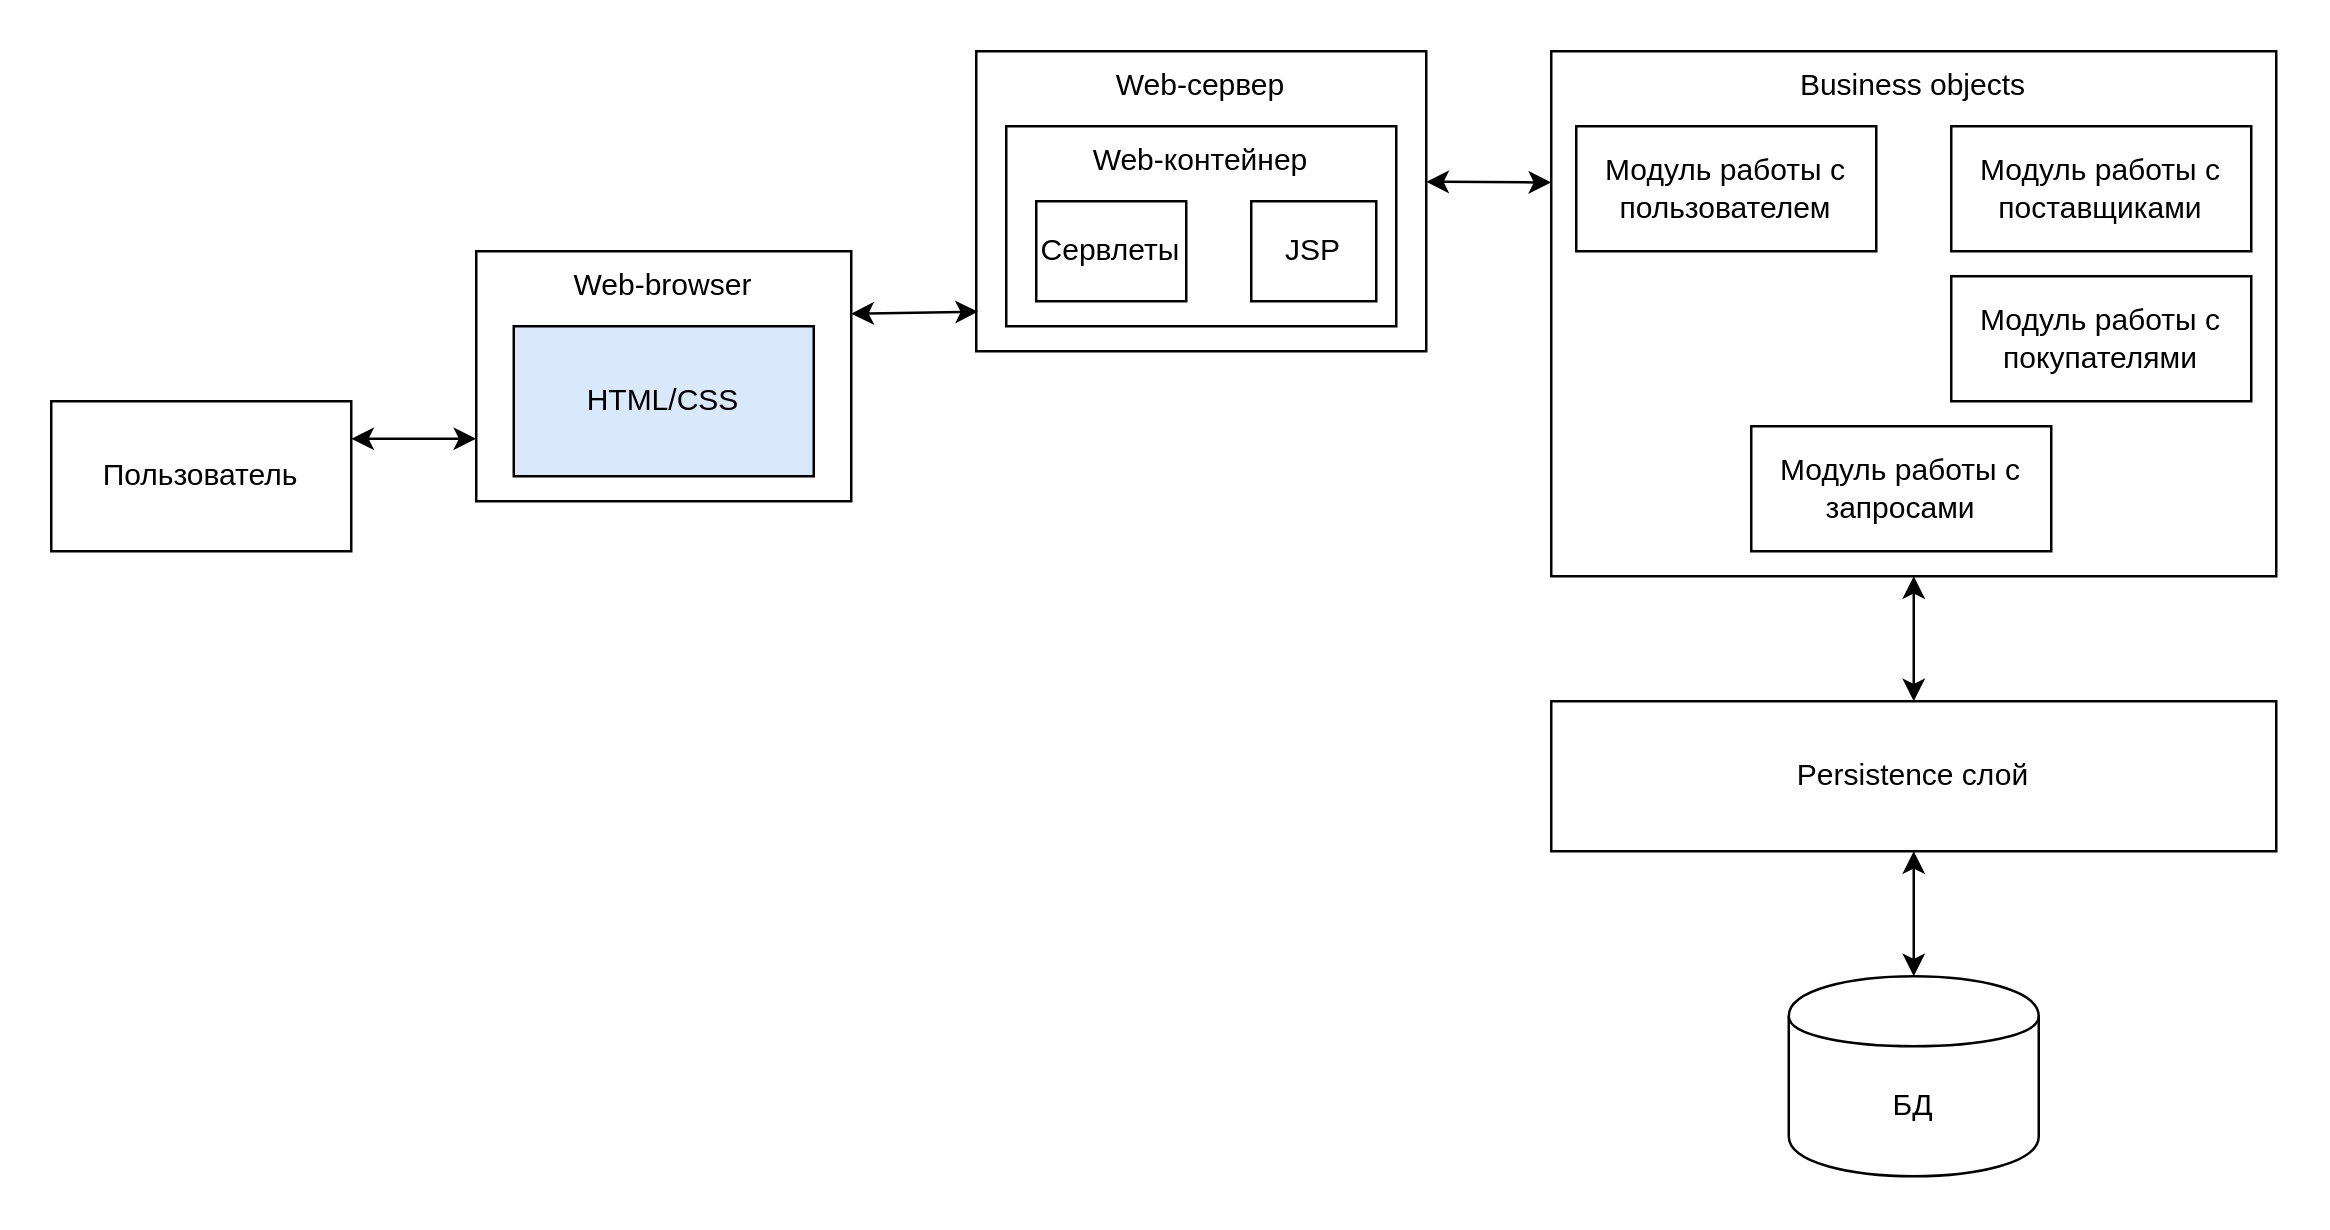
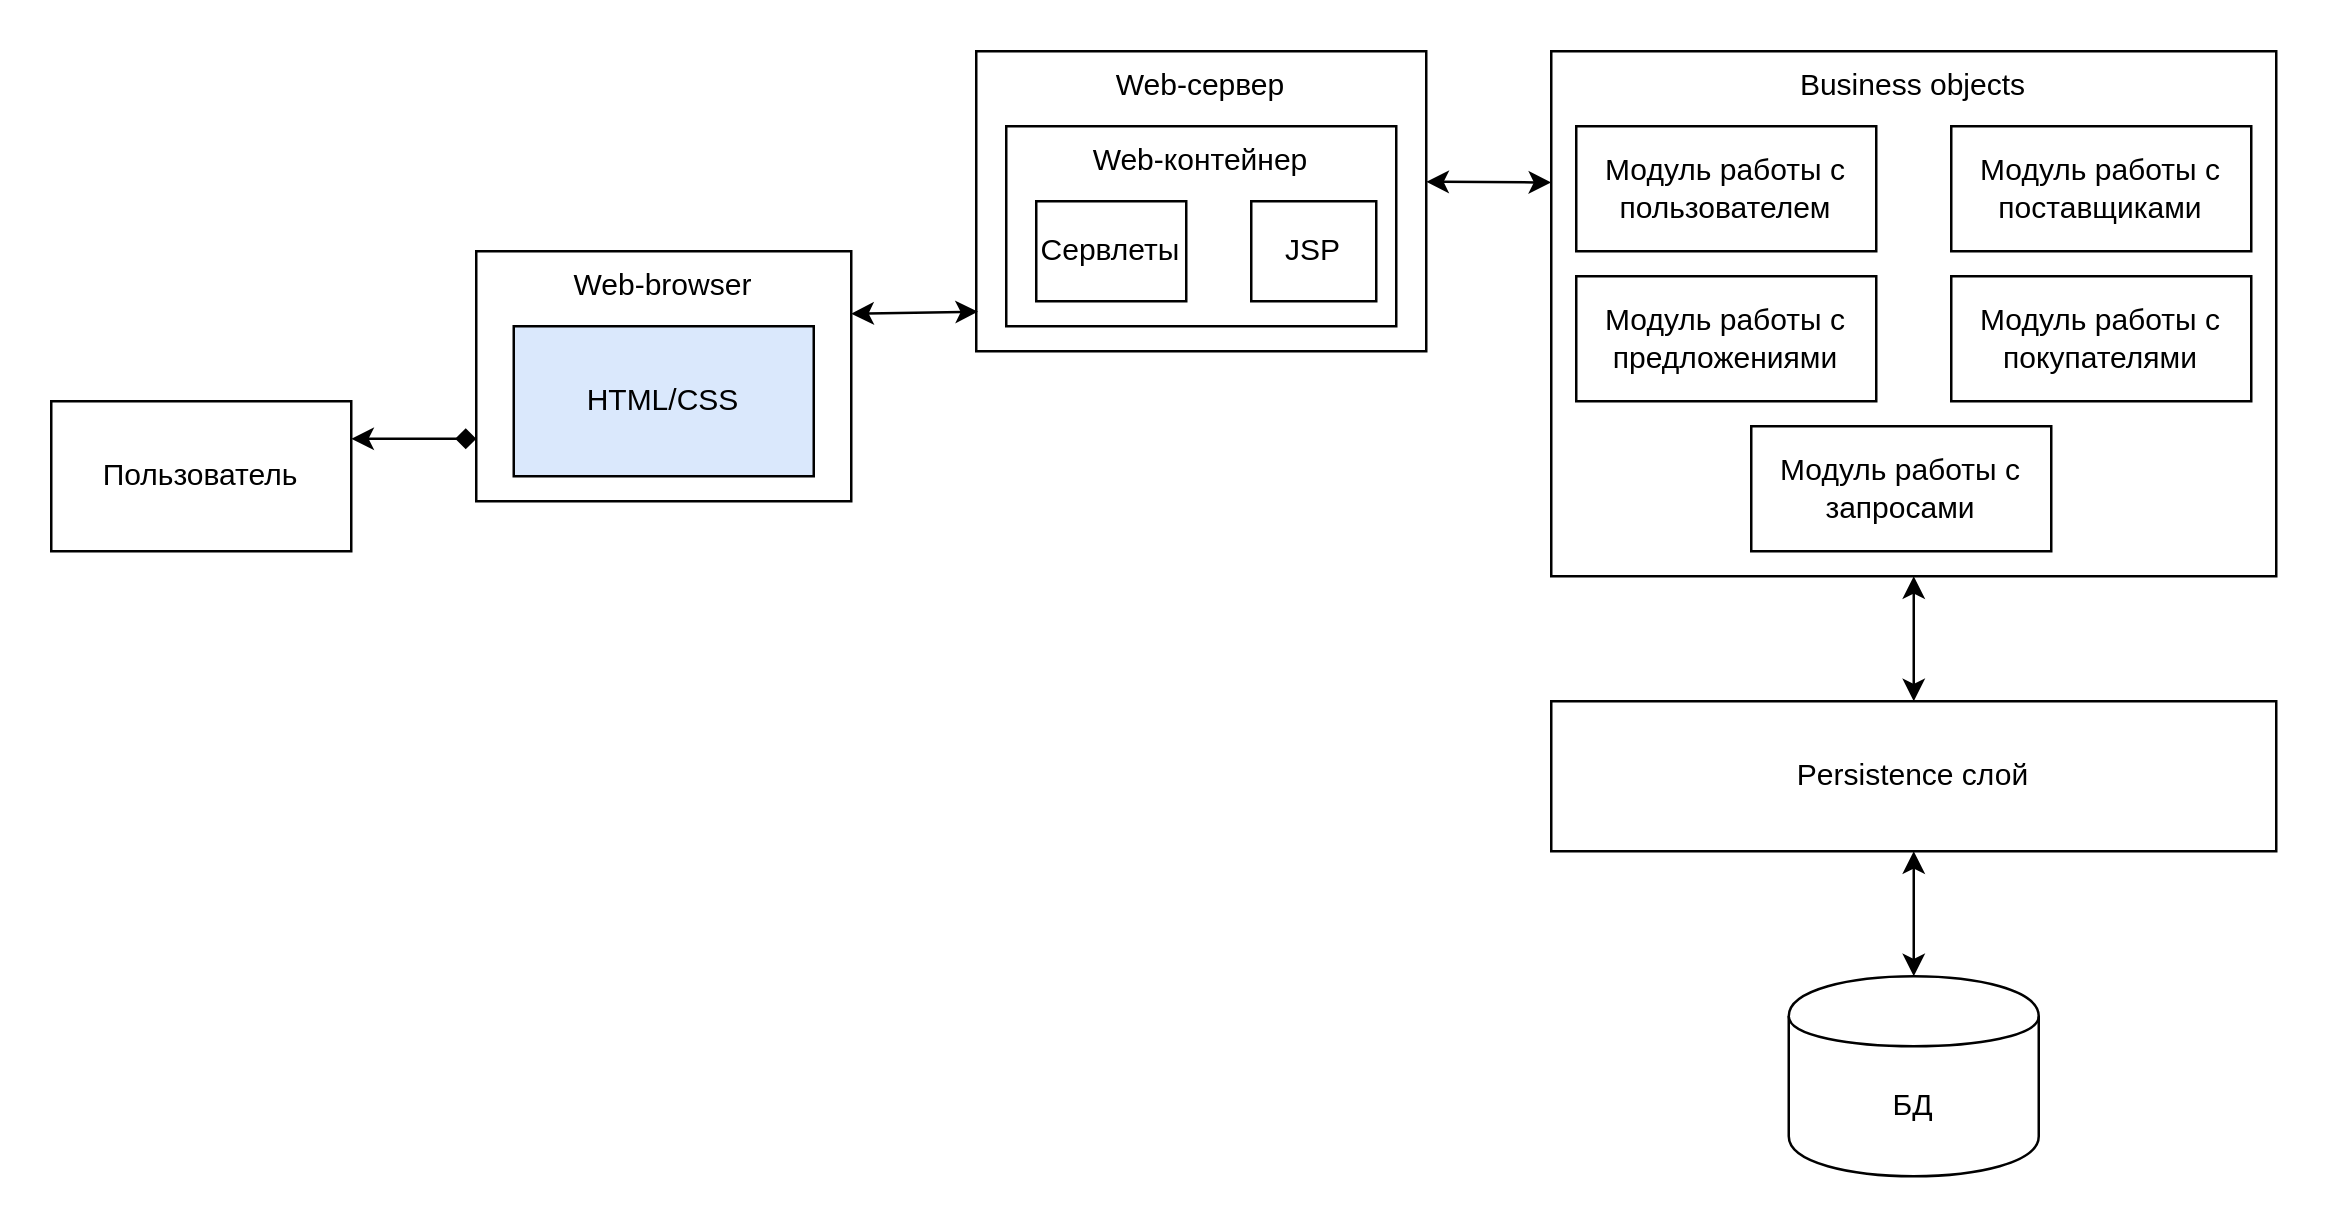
node "Модуль работы с предложениями": added
edge "Web-browser" -- "Пользователь": arrowhead classic -> diamond
